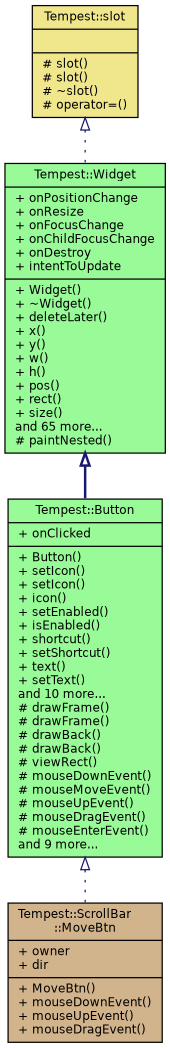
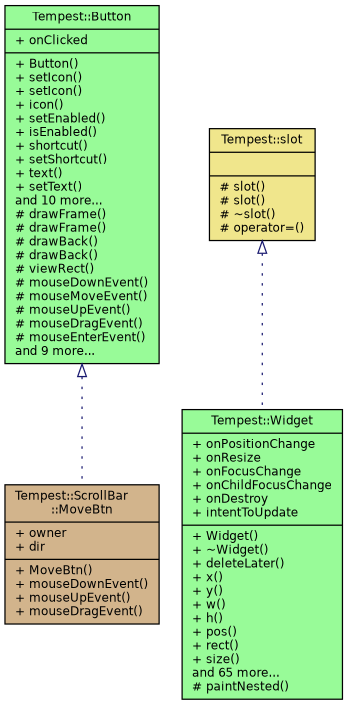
edge "Tempest::Button" -> "Tempest::Widget": removed
